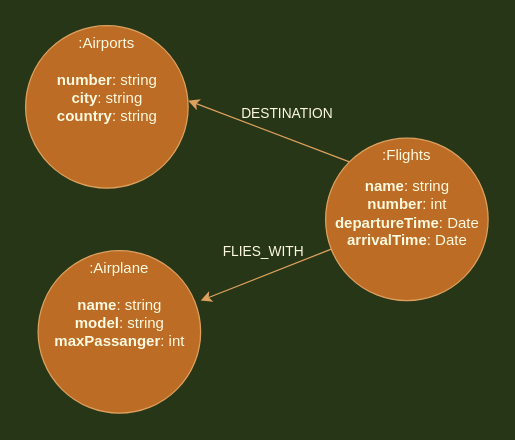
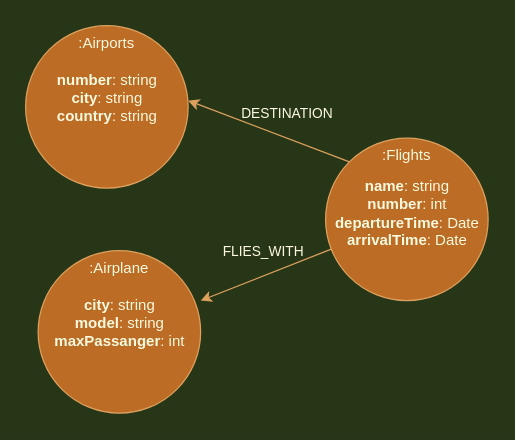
node "name: string model: string maxPassanger: int": label "name: string model: string maxPassanger: int" -> "city: string model: string maxPassanger: int"
